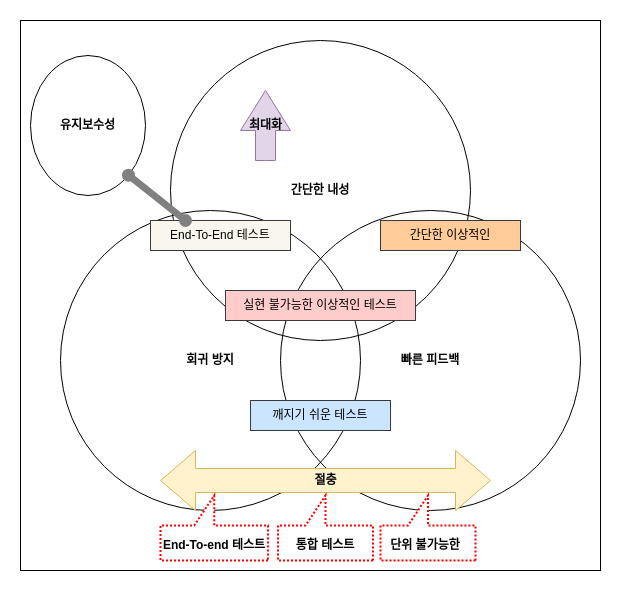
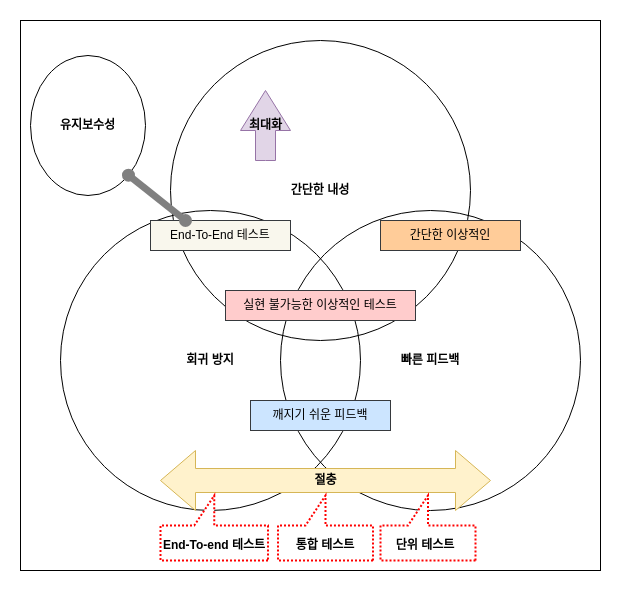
node "깨지기 쉬운 테스트": label "깨지기 쉬운 테스트" -> "깨지기 쉬운 피드백"
node "단위 불가능한": label "단위 불가능한" -> "단위 테스트"
